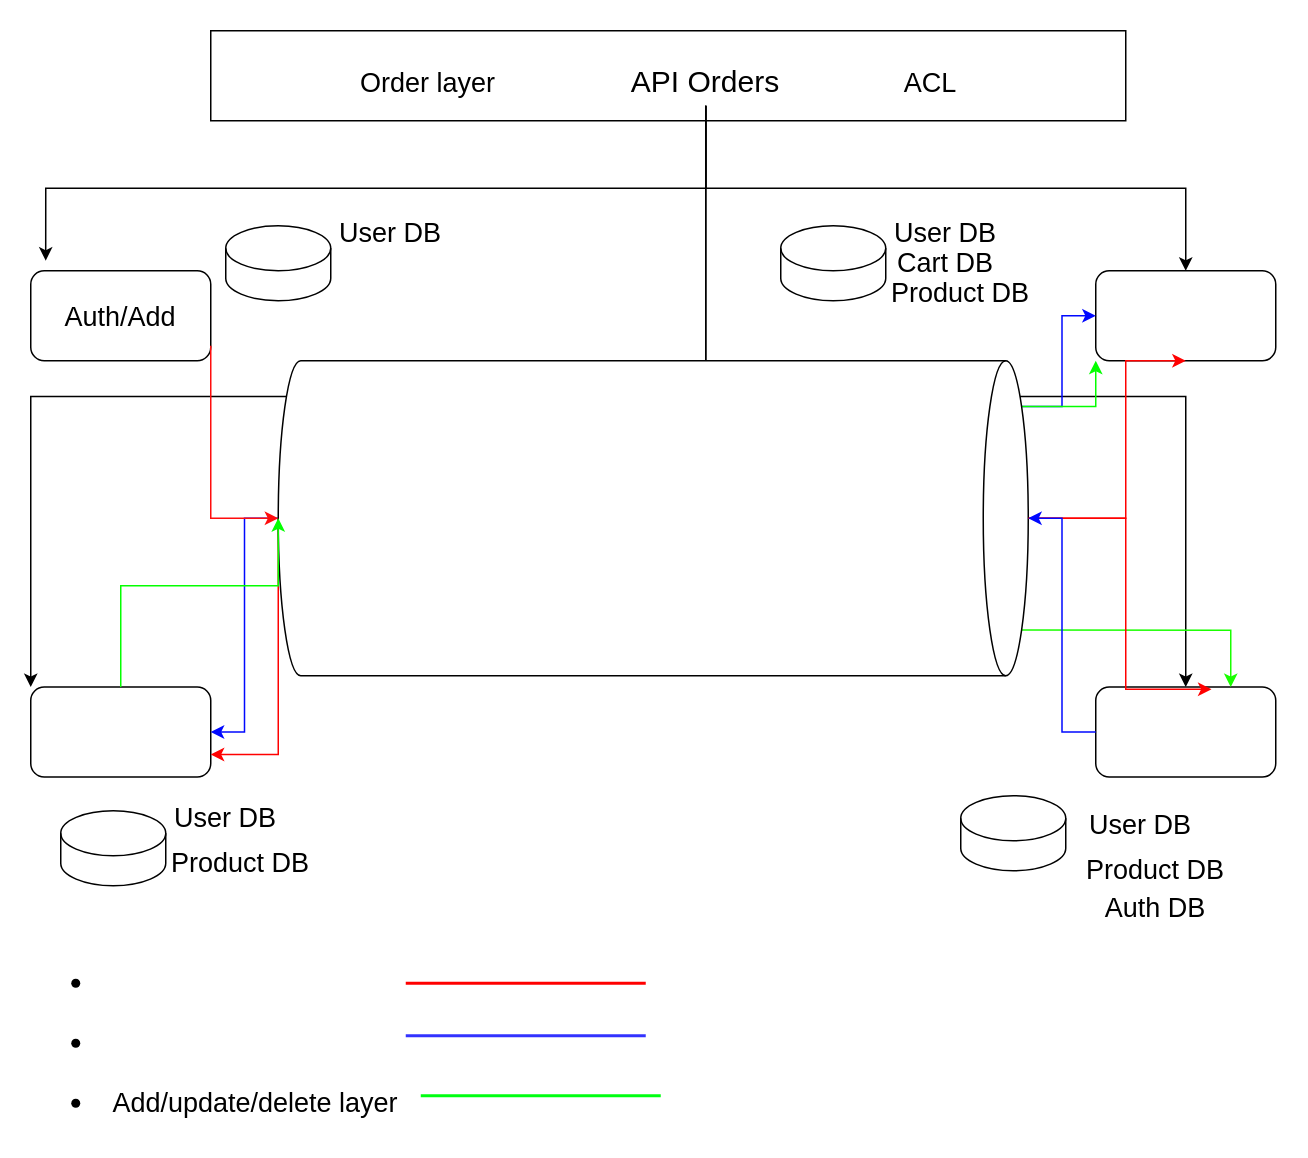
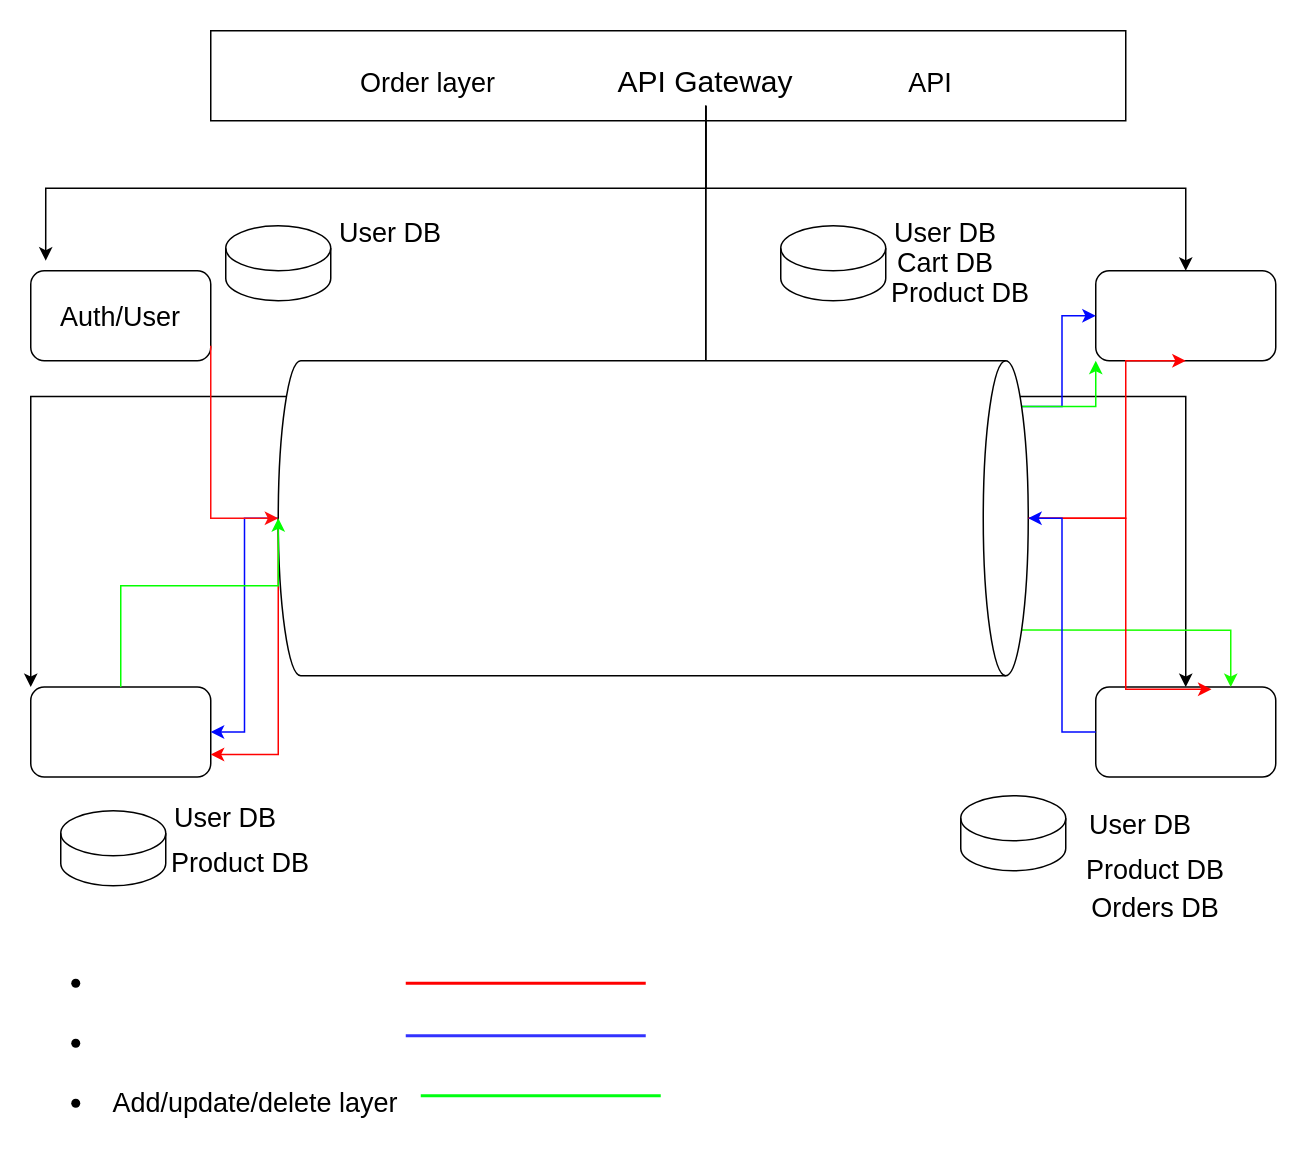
node "API Orders": label "API Orders" -> "API Gateway"
node "ACL": label "ACL" -> "API"
node "Auth/Add": label "Auth/Add" -> "Auth/User"
node "Auth DB": label "Auth DB" -> "Orders DB"
